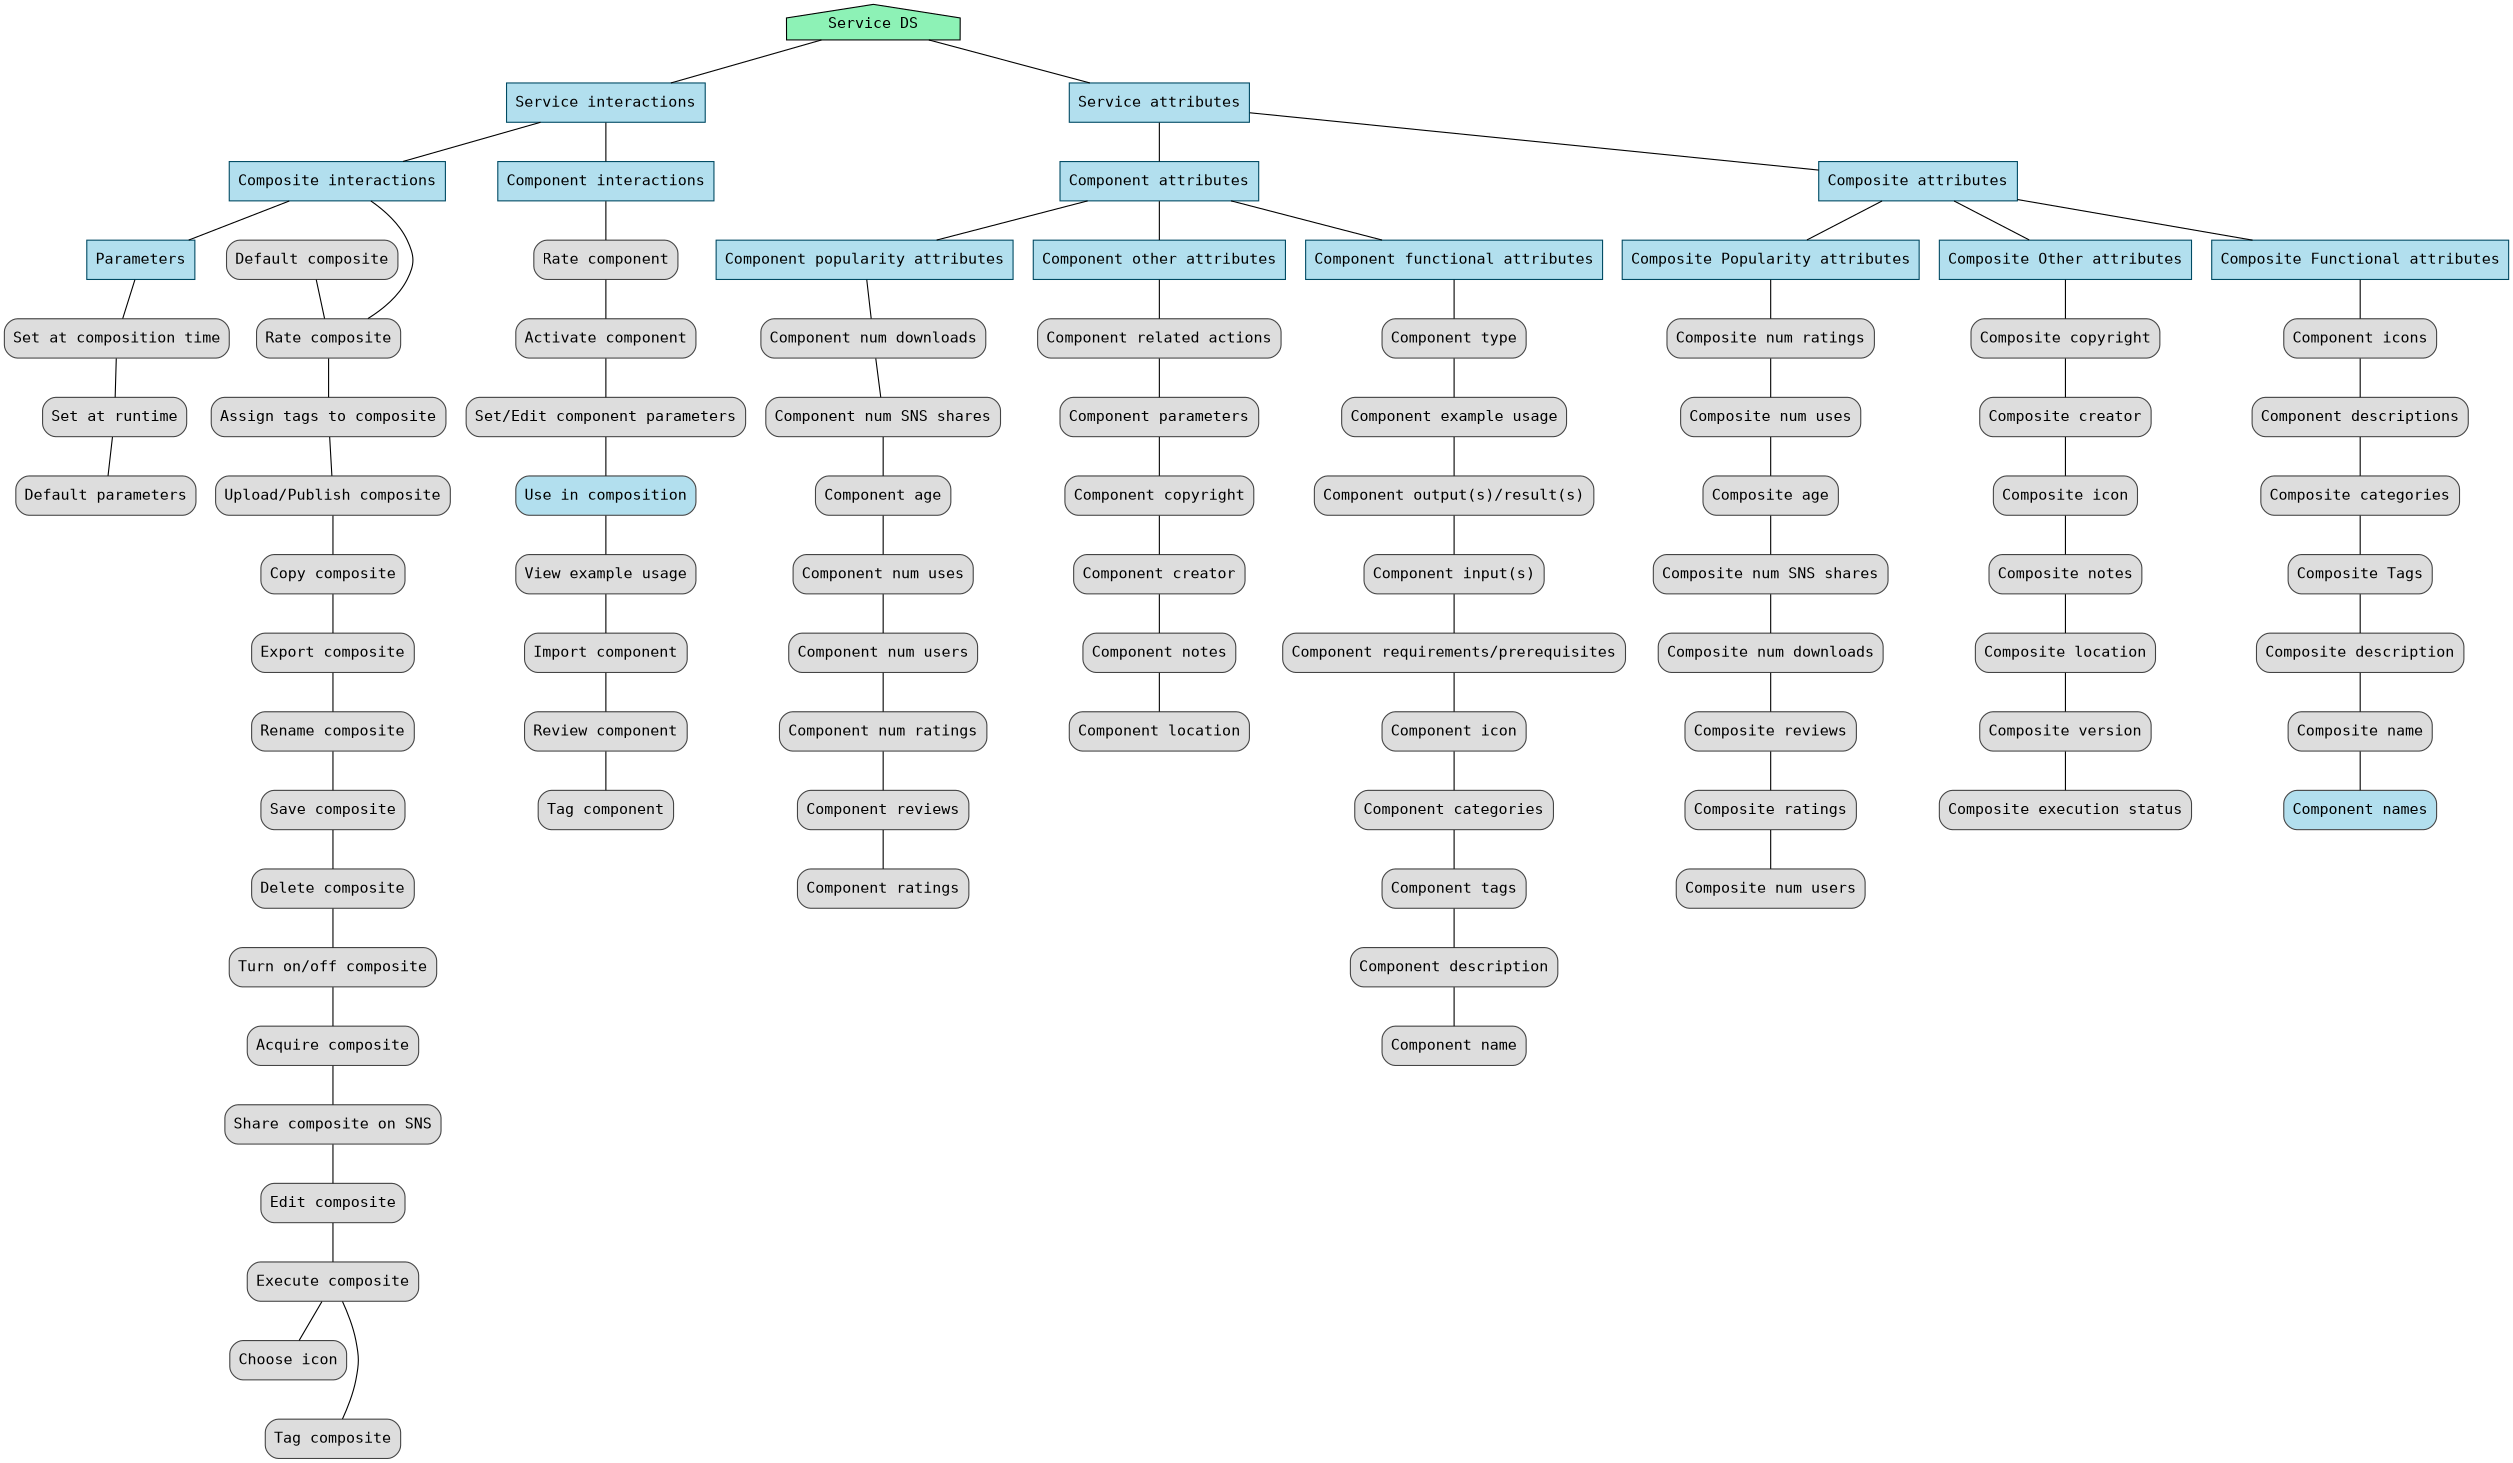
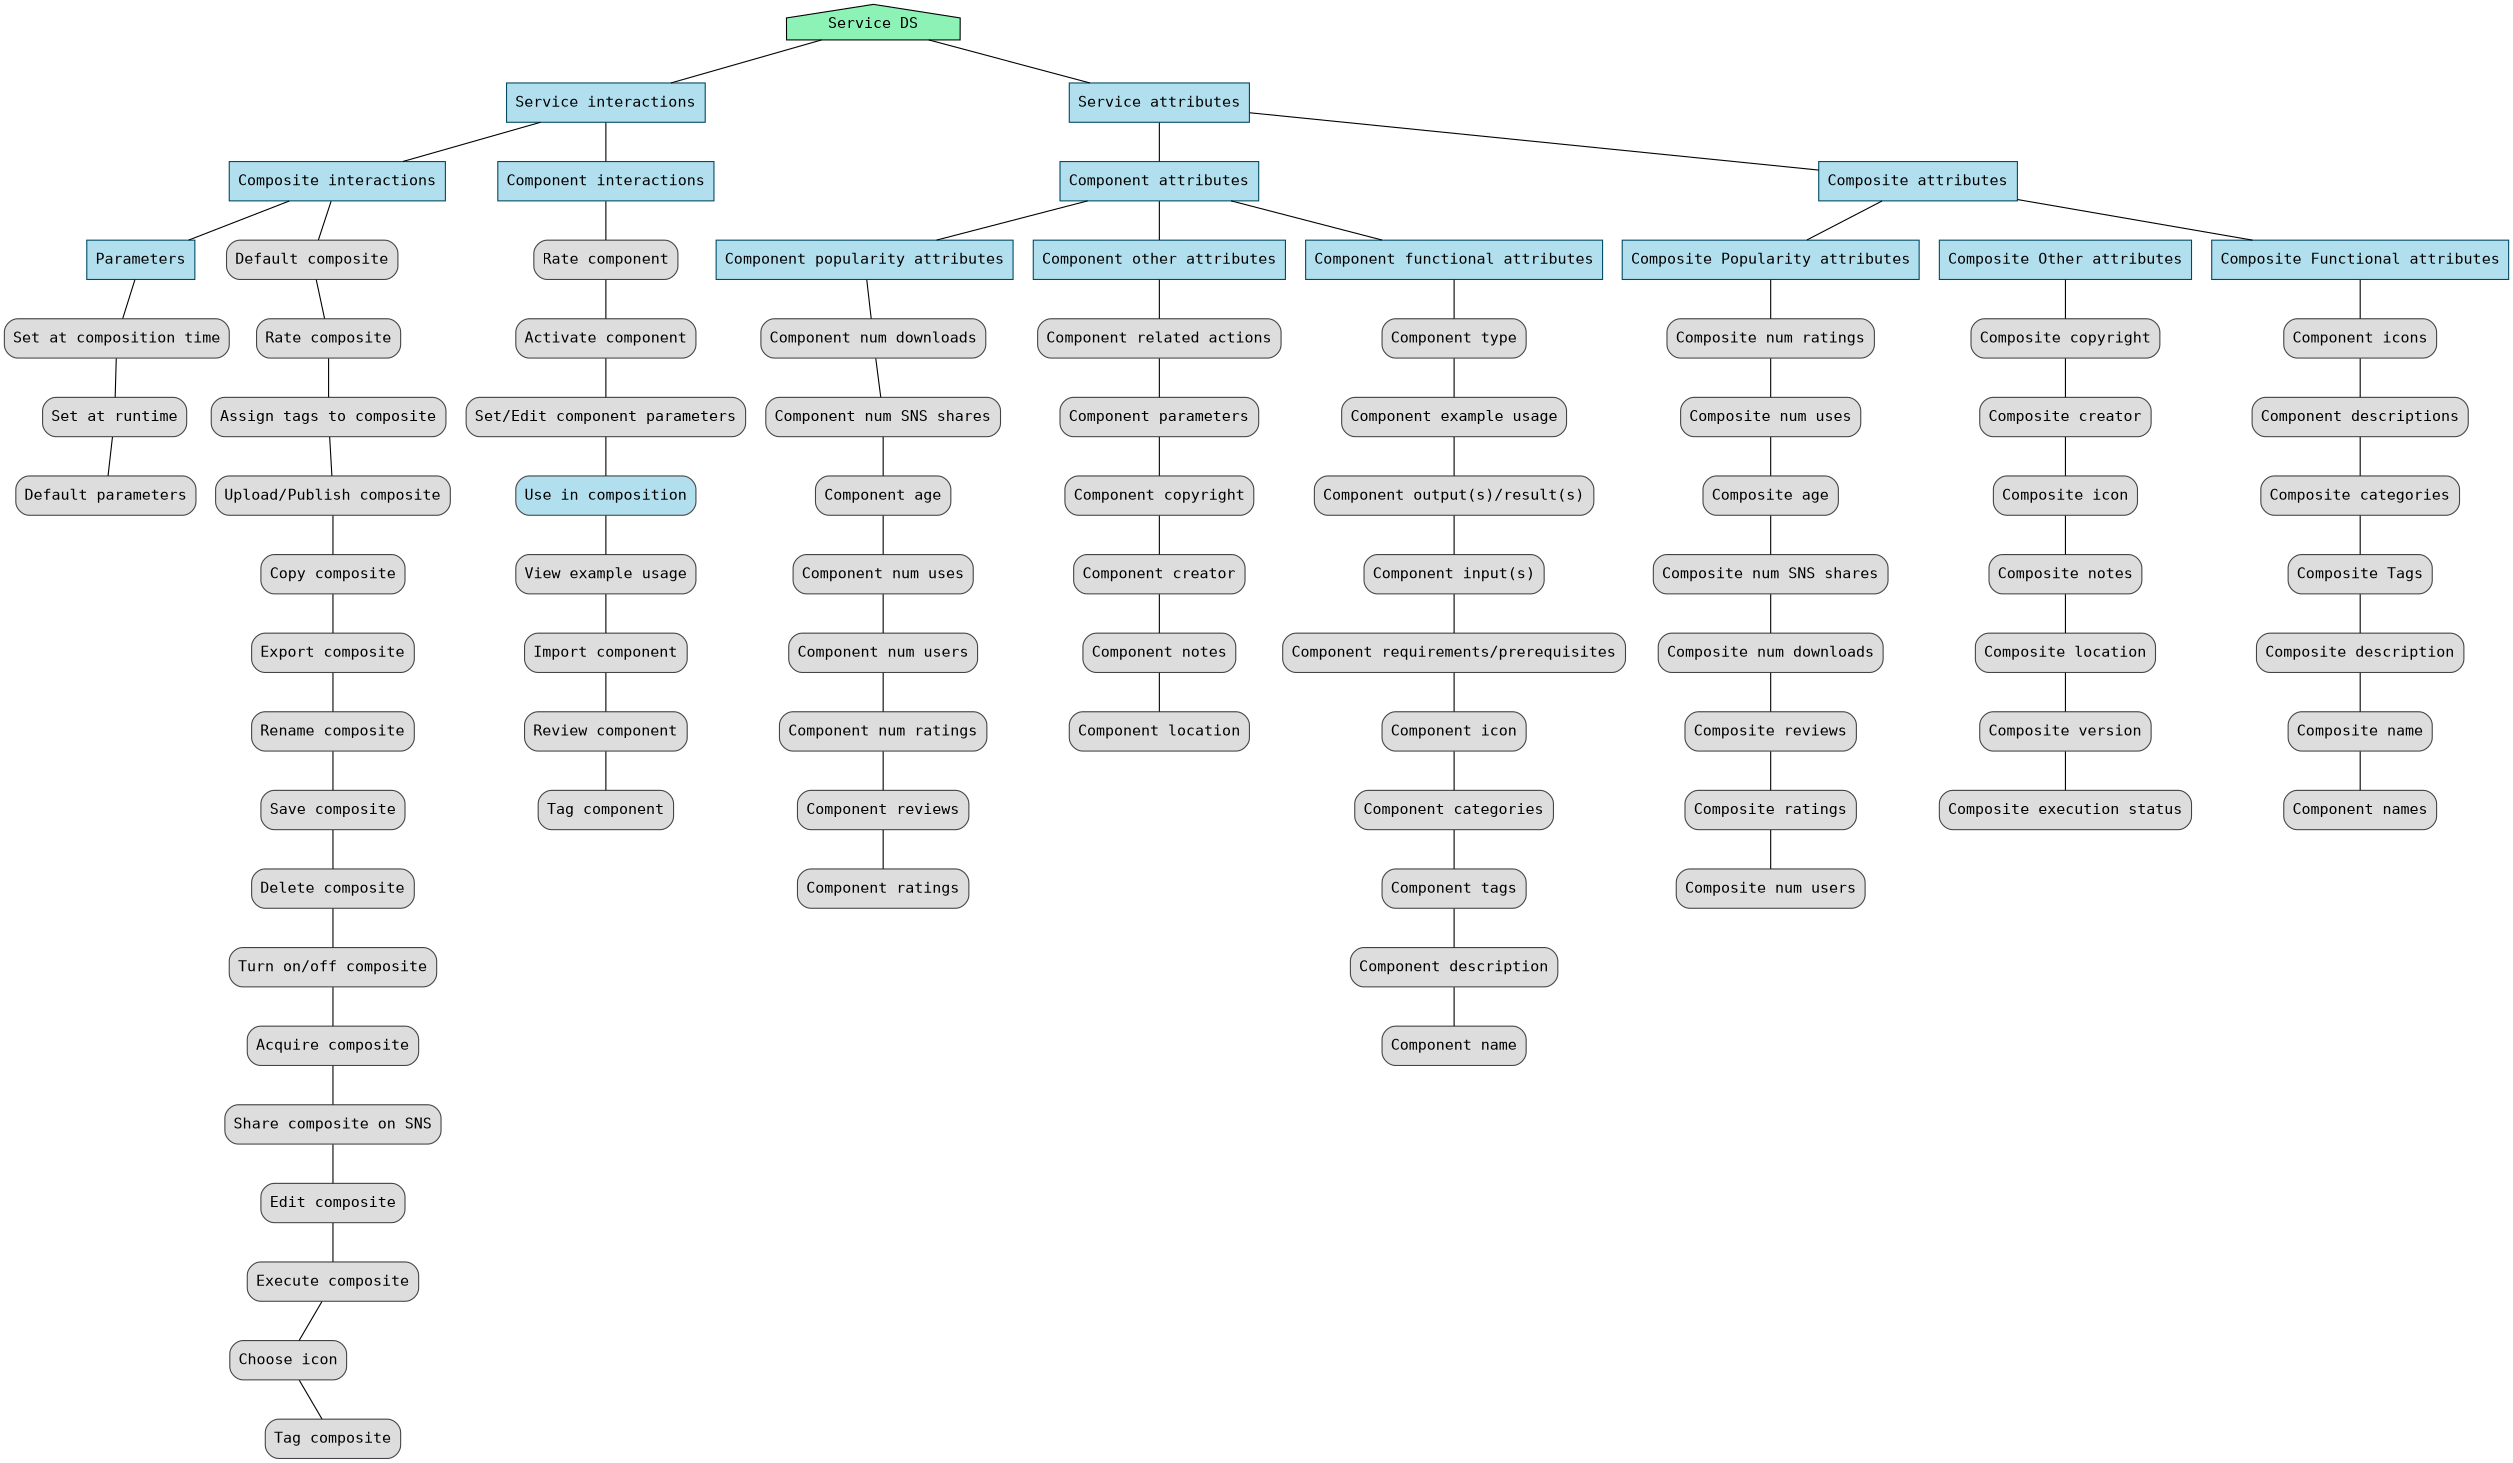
edge "Composite attributes" -- "Composite Other attributes": removed
edge "Composite interactions" -- "Rate composite": now "Composite interactions" -- "Default composite"
node "Component names": fillcolor lightblue2 -> #dddddd
edge "Execute composite" -- "Tag composite": now "Choose icon" -- "Tag composite"
